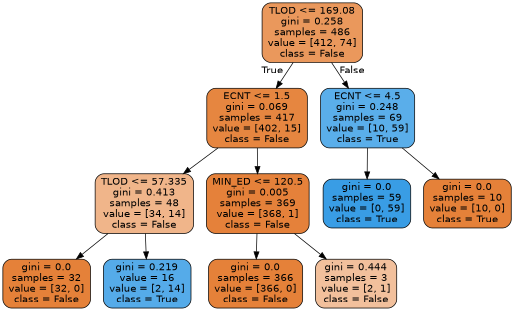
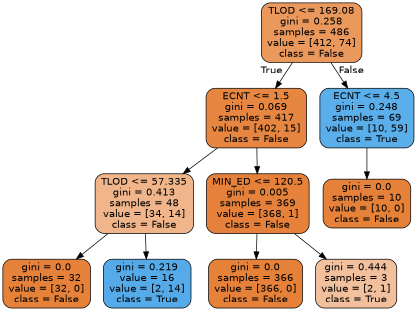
node "gini = 0.0 samples = 59 value = [0, 59] class = True": removed
node "gini = 0.0 samples = 10 value = [10, 0] class = True": label "gini = 0.0 samples = 10 value = [10, 0] class = True" -> "gini = 0.0 samples = 10 value = [10, 0] class = False"
node "gini = 0.444 samples = 3 value = [2, 1] class = False": label "gini = 0.444 samples = 3 value = [2, 1] class = False" -> "gini = 0.444 samples = 3 value = [2, 1] class = True"
